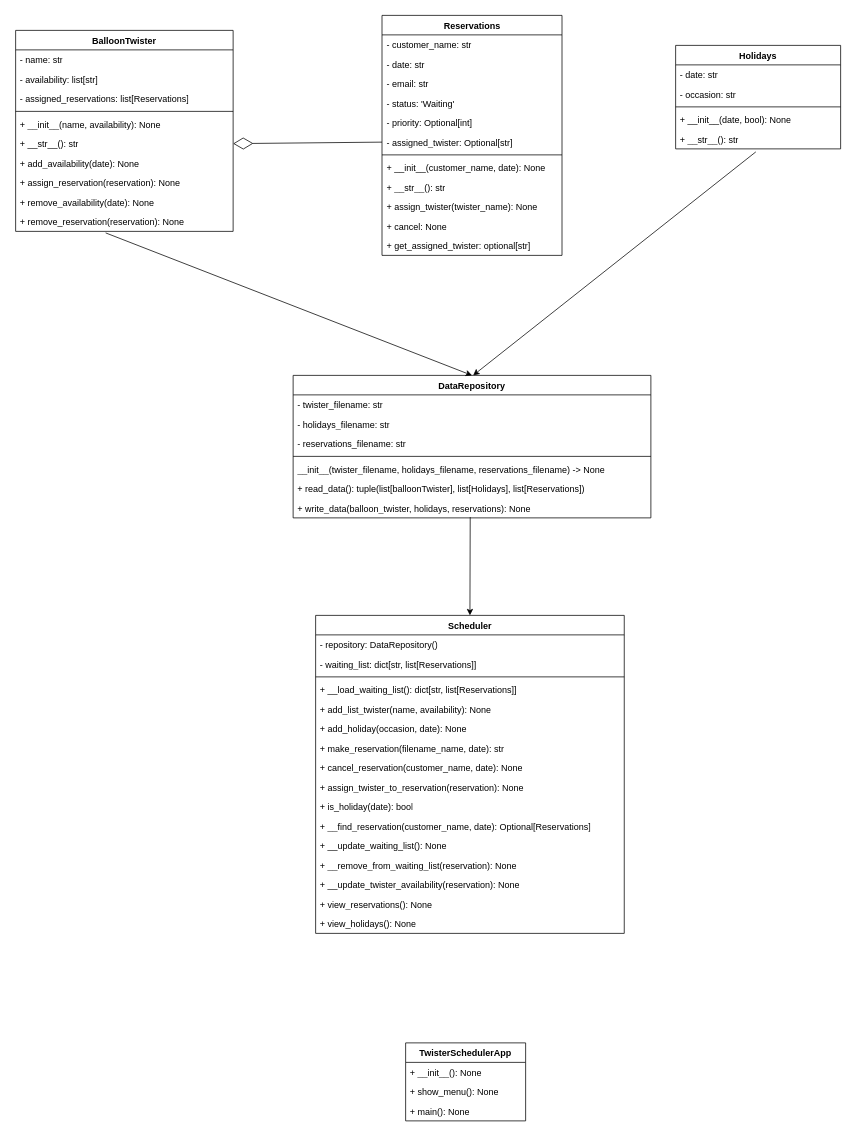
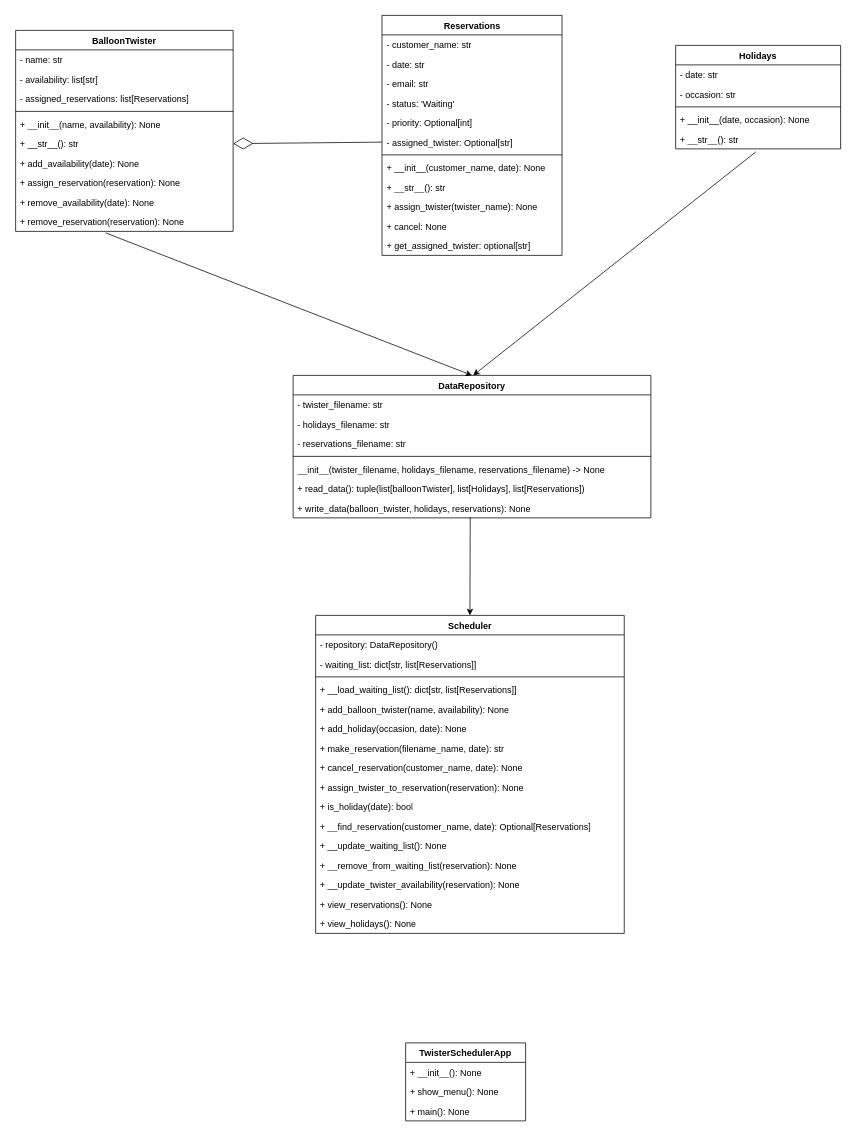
node "+ __init__(date, bool): None": label "+ __init__(date, bool): None" -> "+ __init__(date, occasion): None"
node "+ add_list_twister(name, availability): None": label "+ add_list_twister(name, availability): None" -> "+ add_balloon_twister(name, availability): None"
